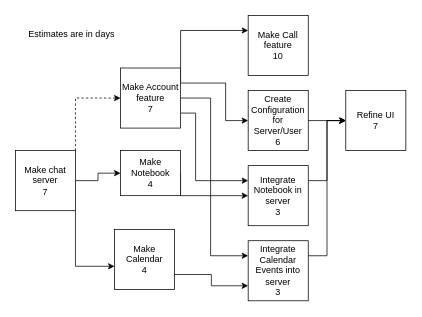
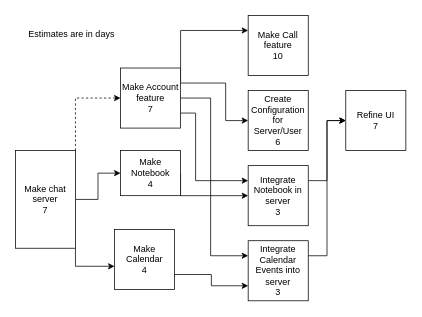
edge "Create Configuration for Server/User 6" -> "Refine UI 7": removed
node "Make chat server 7": size 60x60 -> 60x98
